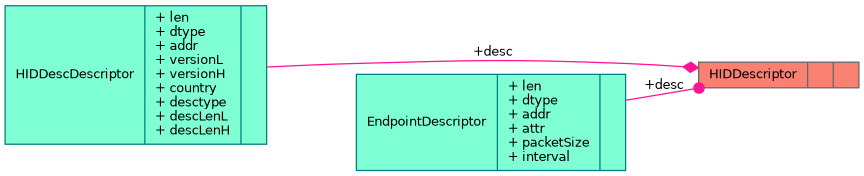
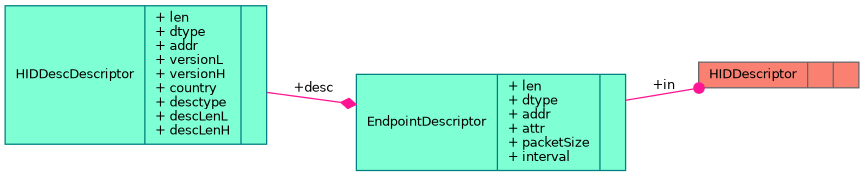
edge "HIDDescDescriptor" -> "HIDDescriptor": now "HIDDescDescriptor" -> "EndpointDescriptor"
edge "EndpointDescriptor" -> "HIDDescriptor": label " +desc" -> " +in"
